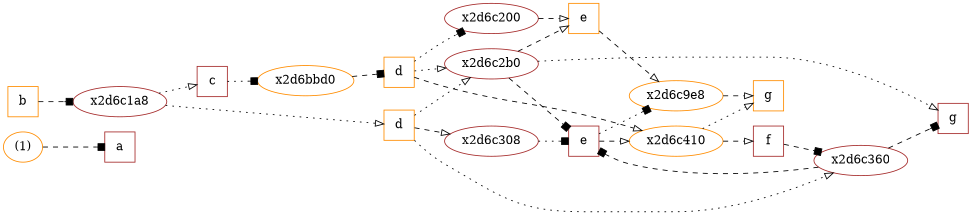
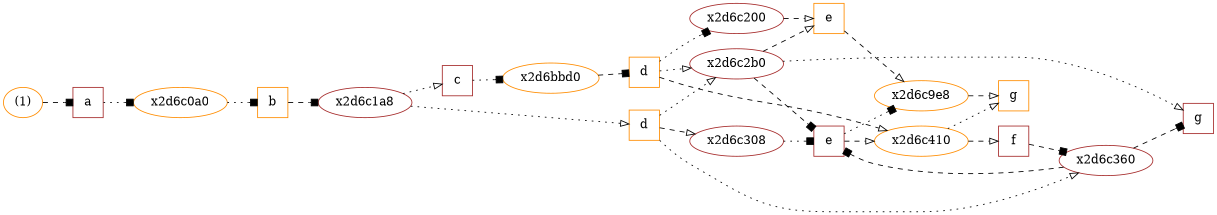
node "x2d6c0a0": added
